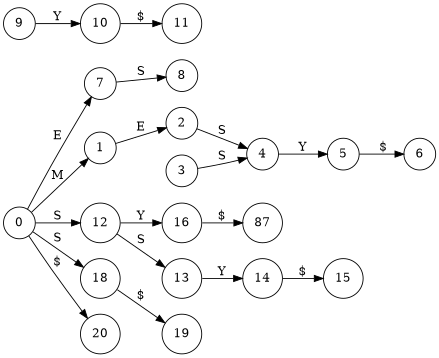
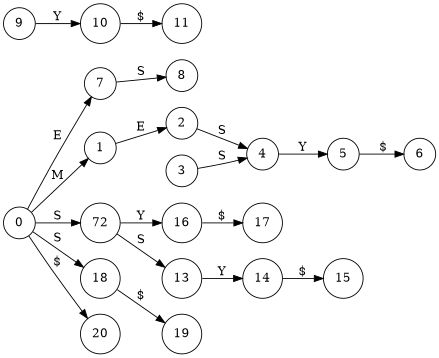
node "12": label "12" -> "72"
node "87": label "87" -> "17"
